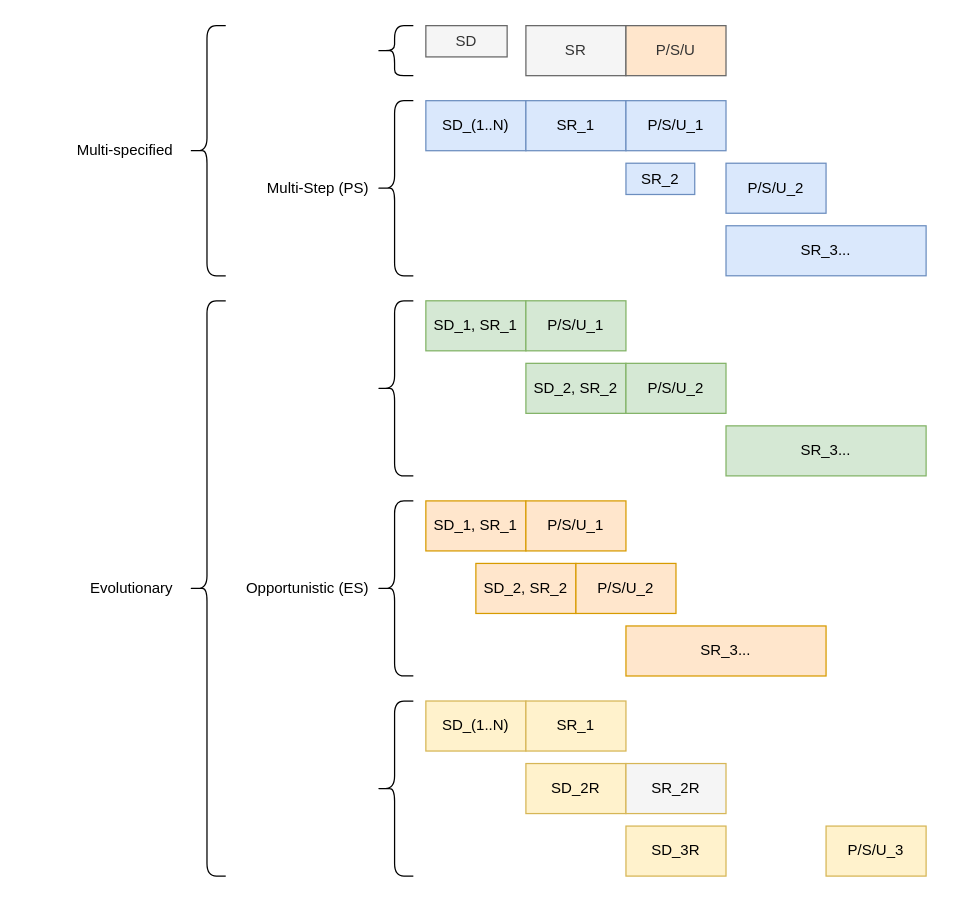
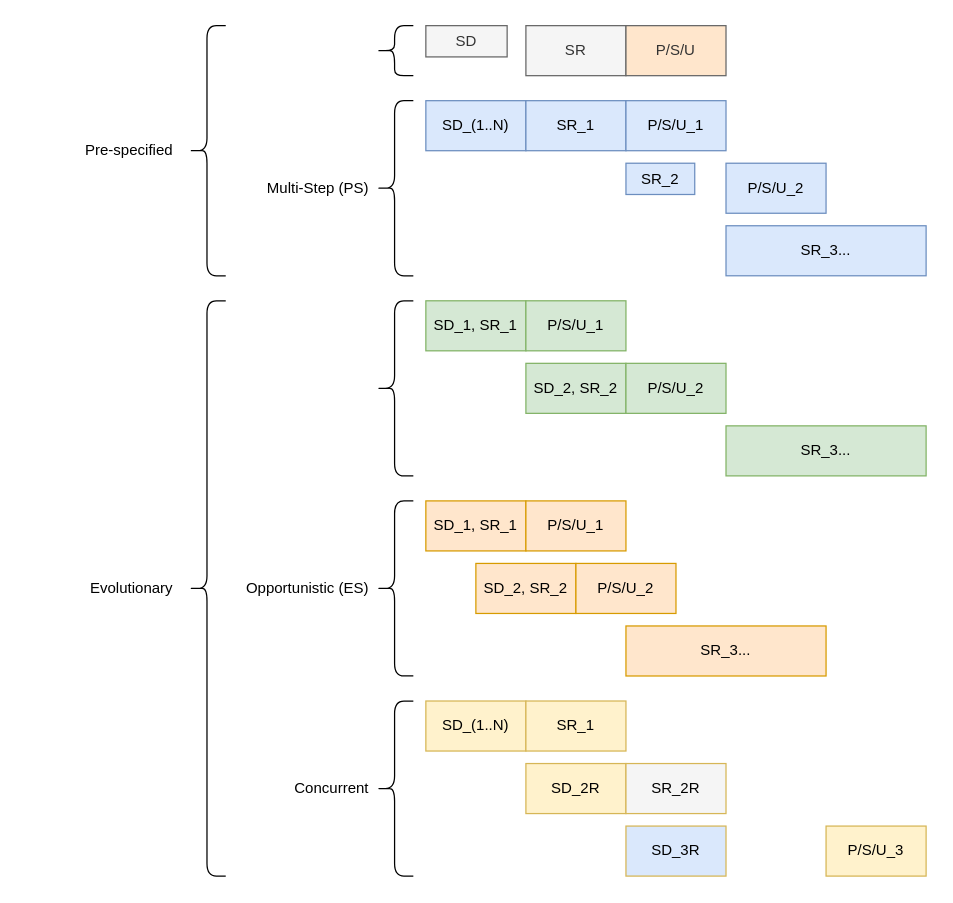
node "Multi-specified": label "Multi-specified" -> "Pre-specified"
node "Concurrent": added
node "SD_3R": fillcolor #fff2cc -> #dae8fc
